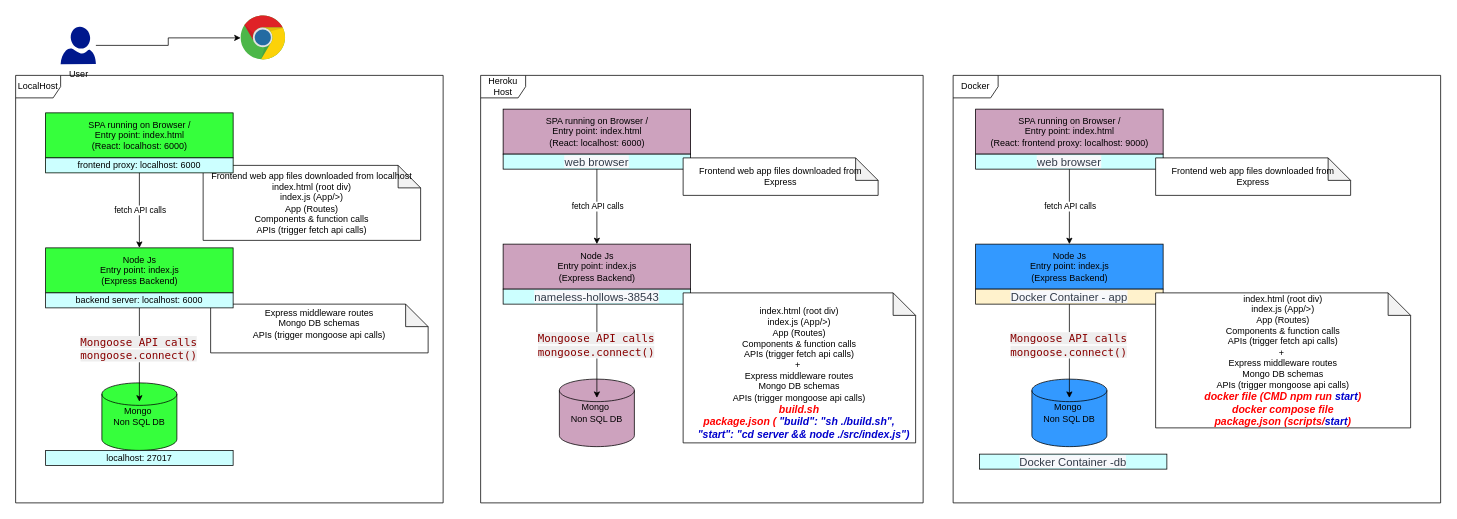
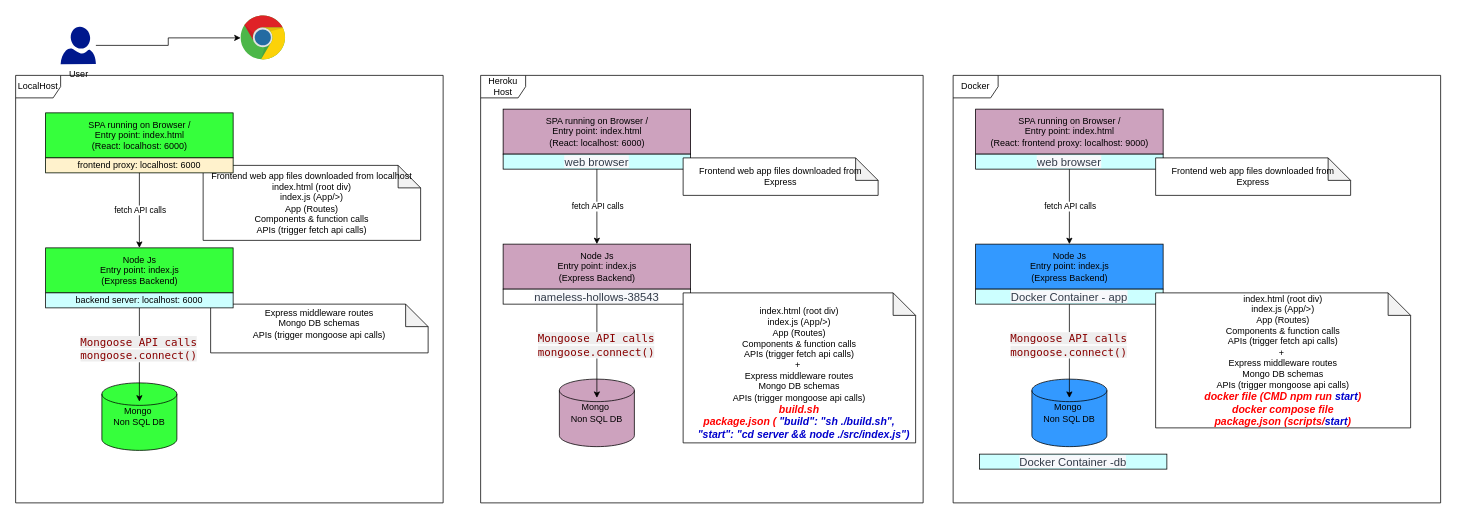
node "frontend proxy: localhost: 6000": fillcolor #ccffff -> #fff2cc
node "nameless-hollows-38543": fillcolor #ccffff -> #ffffff
node "Docker Container - app": fillcolor #fff2cc -> #ccffff
node "localhost: 27017": removed
